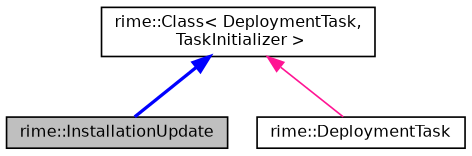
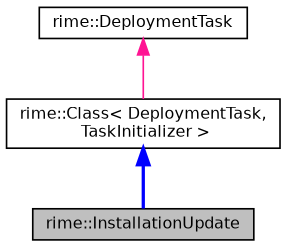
edge "rime::DeploymentTask" -> "rime::Class< DeploymentTask, TaskInitializer >": reversed
